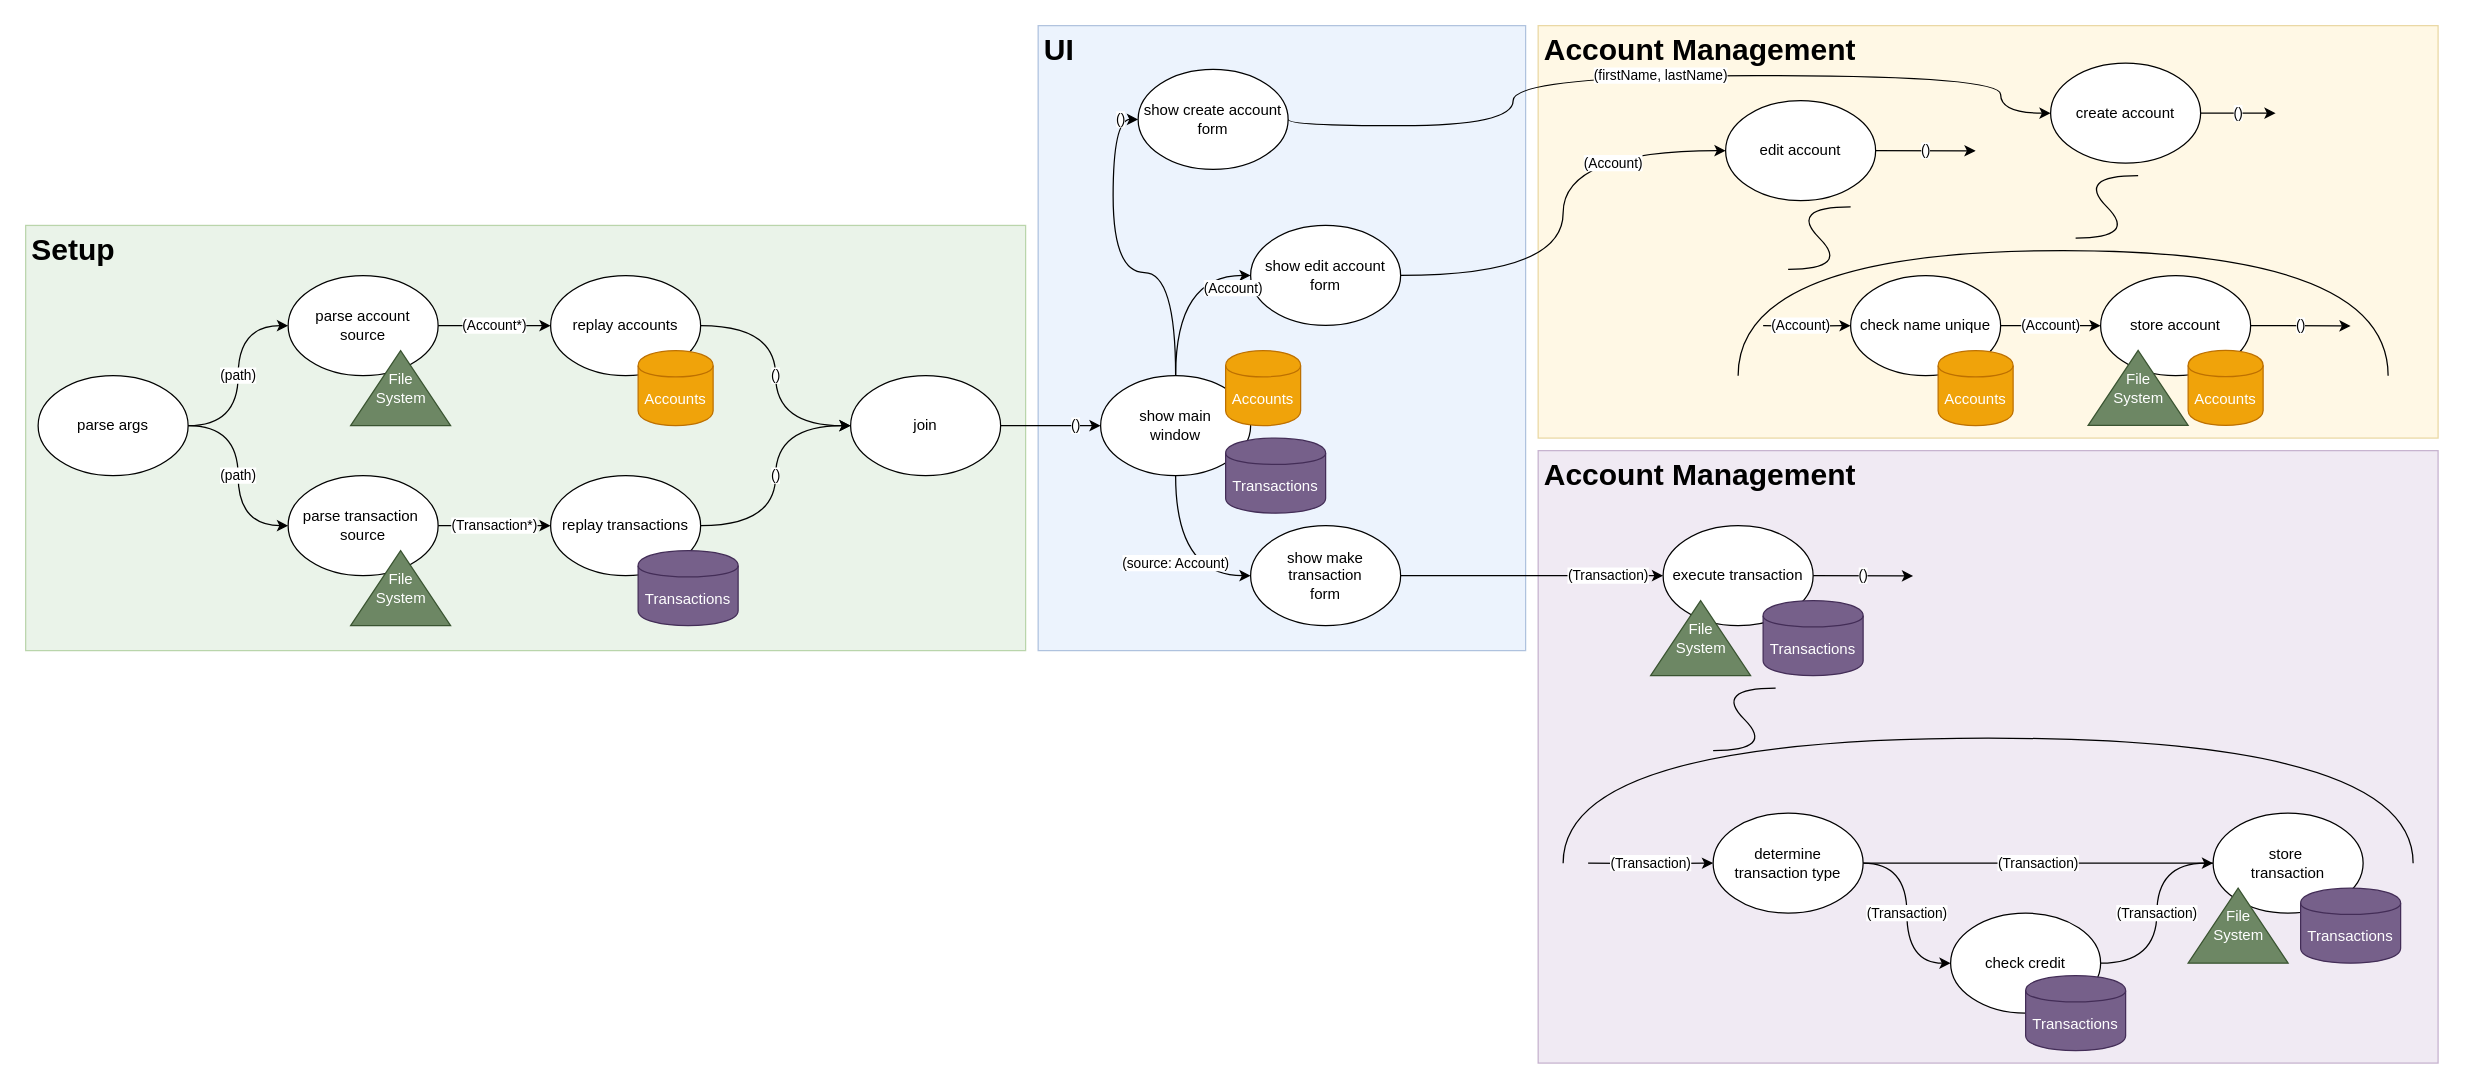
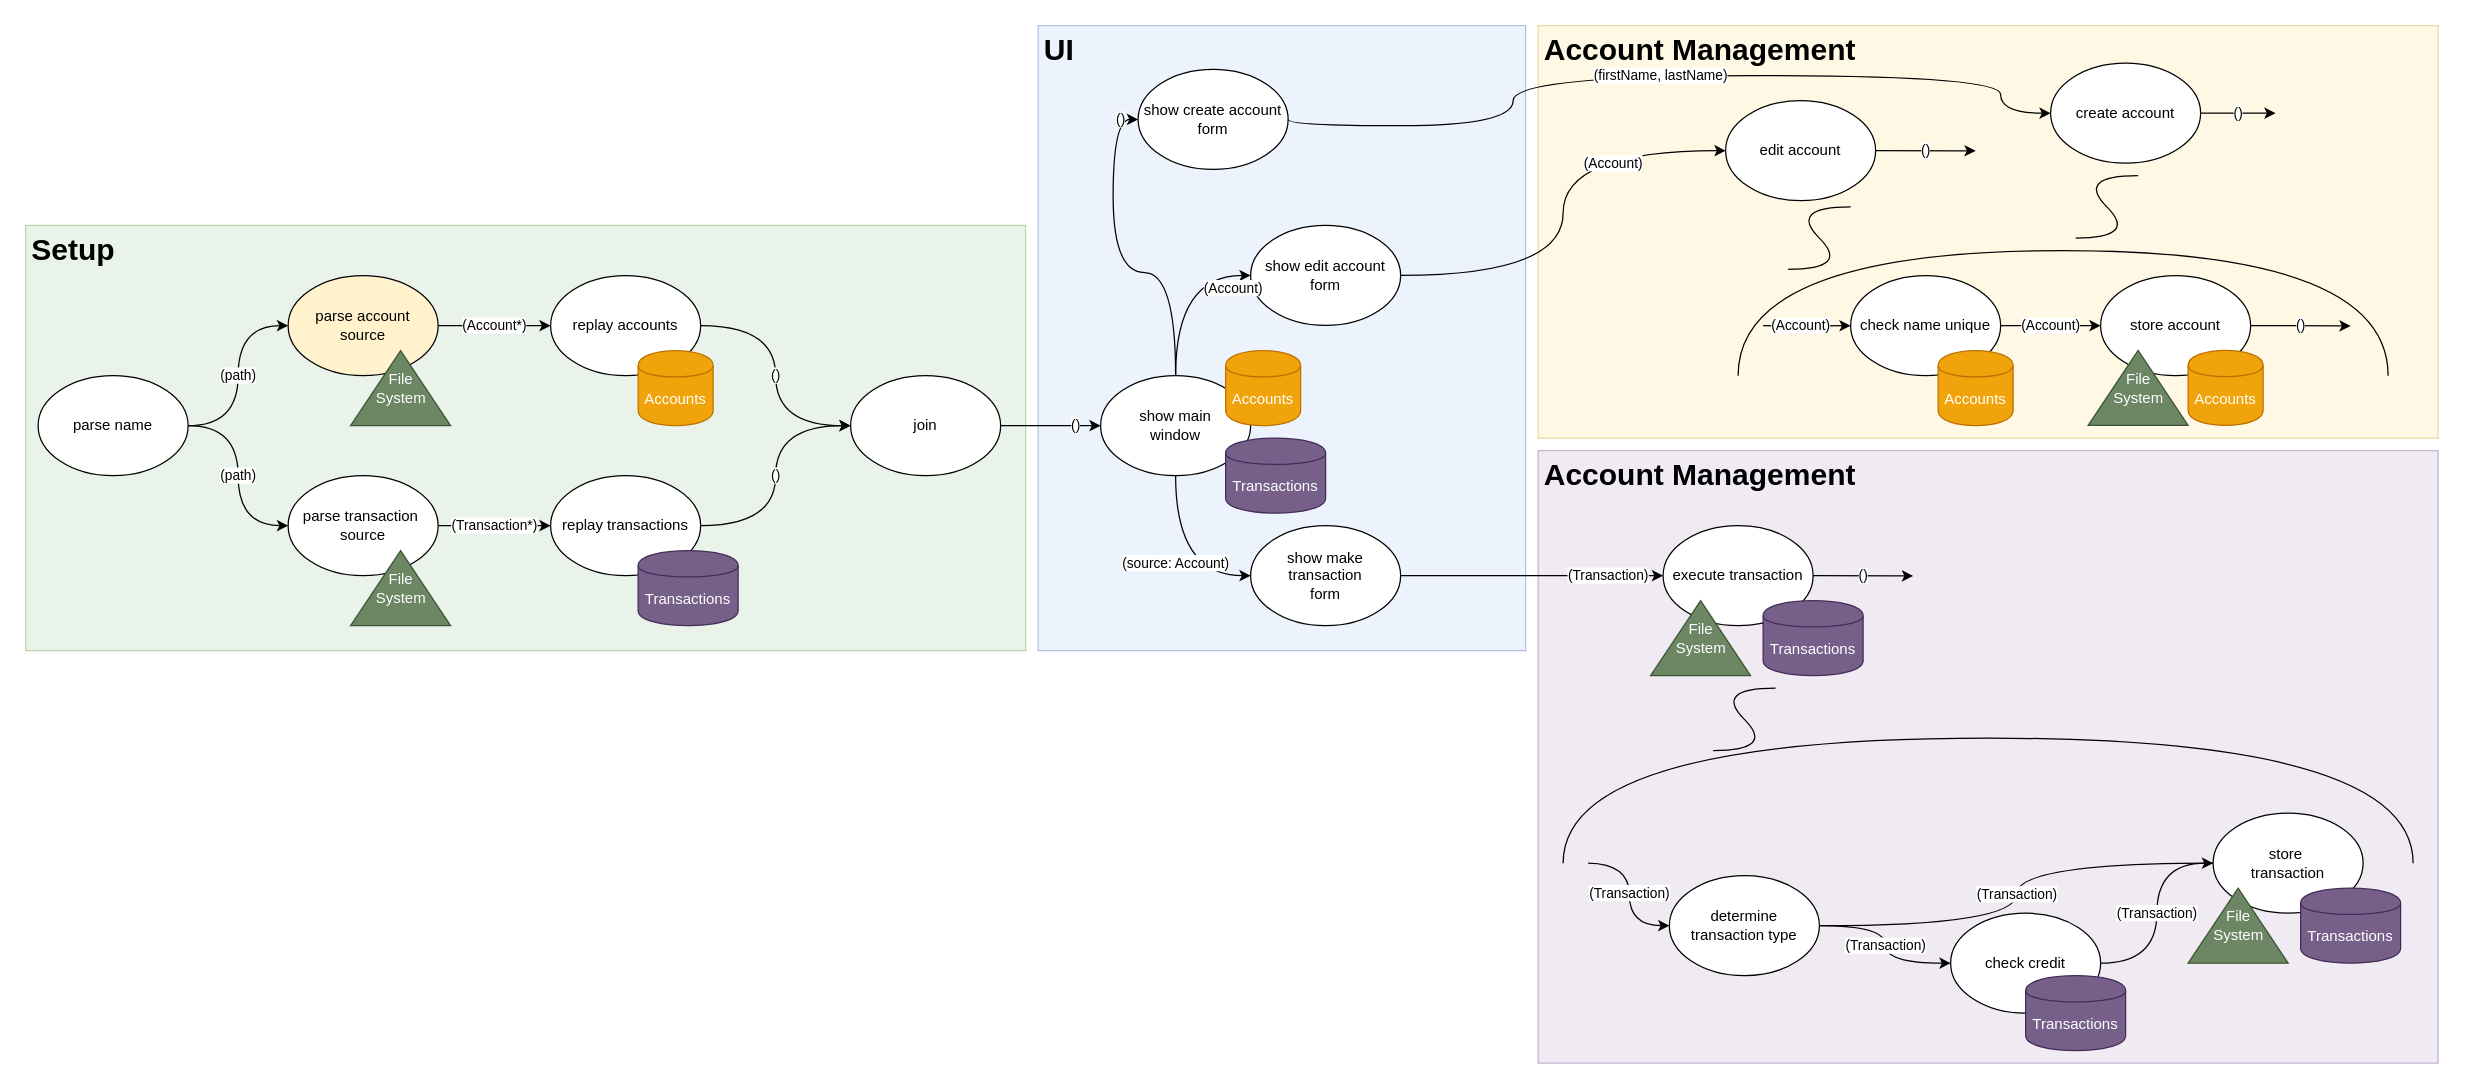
node "parse account source": fillcolor #ffffff -> #fff2cc
node "parse args": label "parse args" -> "parse name"
node "determine transaction type": moved (1788, 863) -> (1744, 926)
